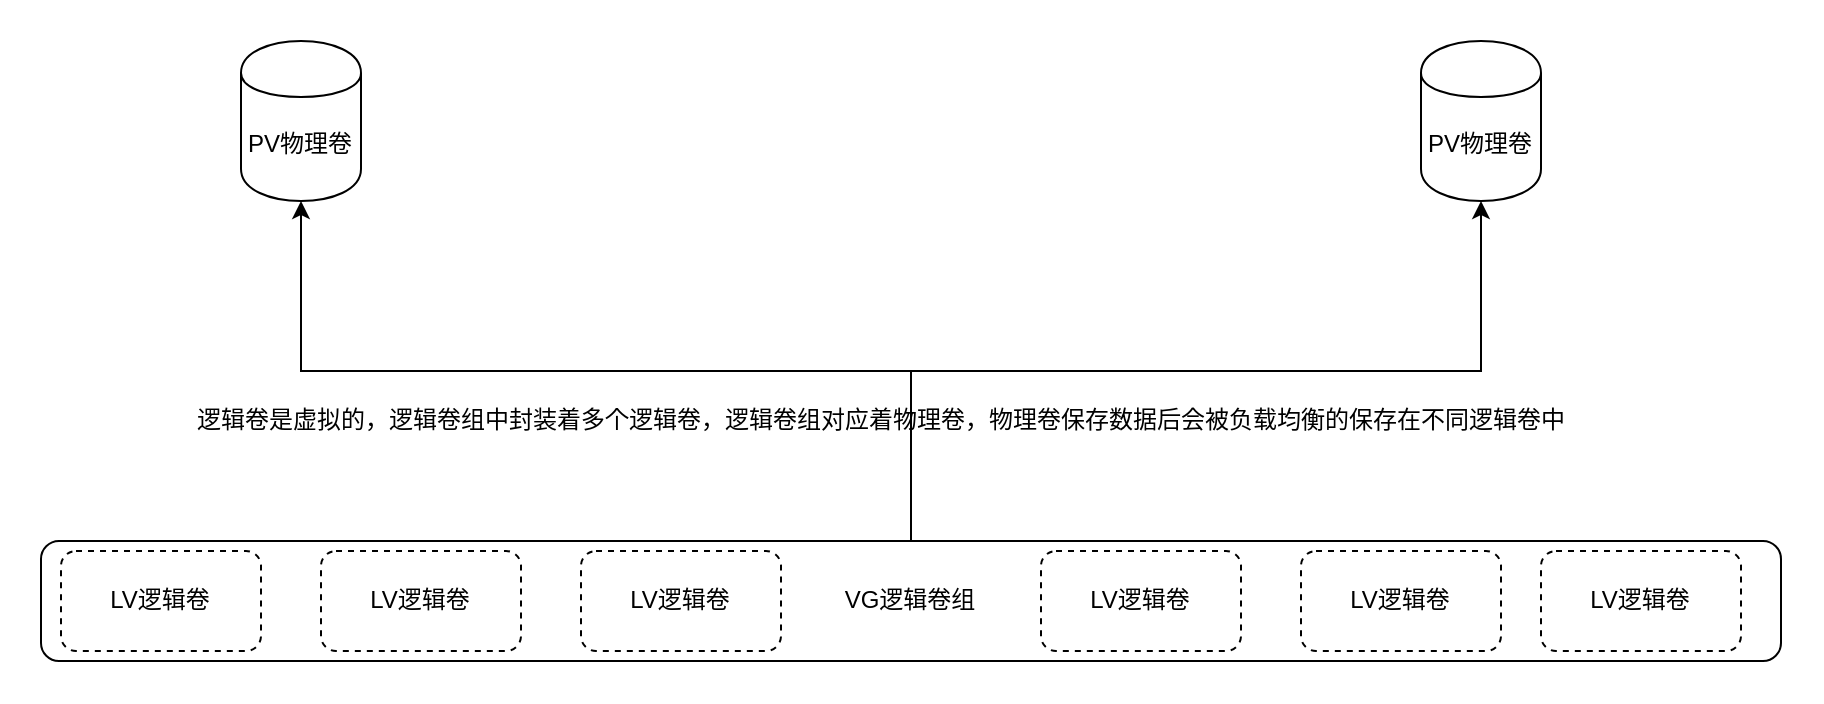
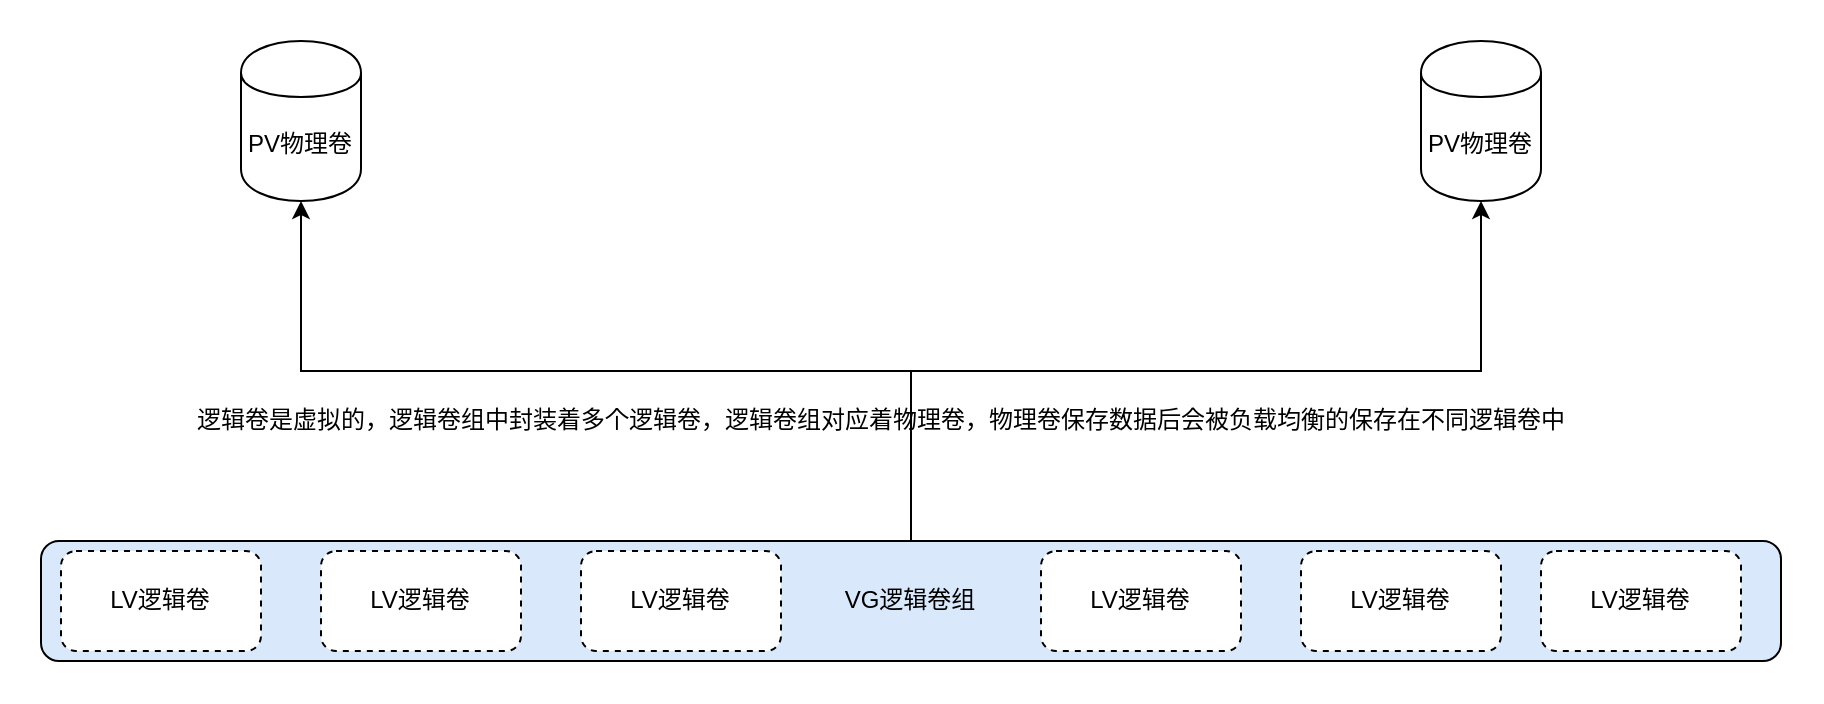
node "VG逻辑卷组": fillcolor #ffffff -> #dae8fc
